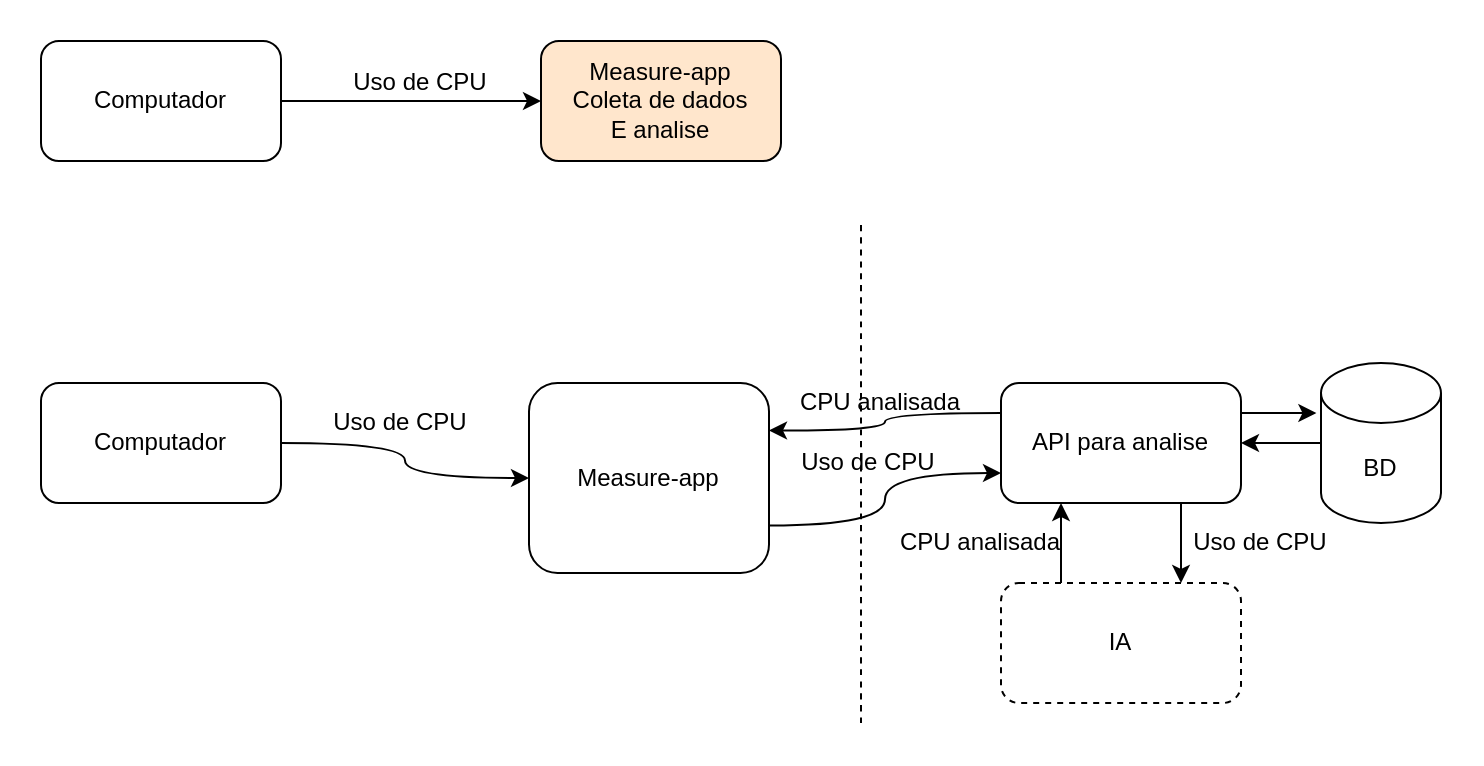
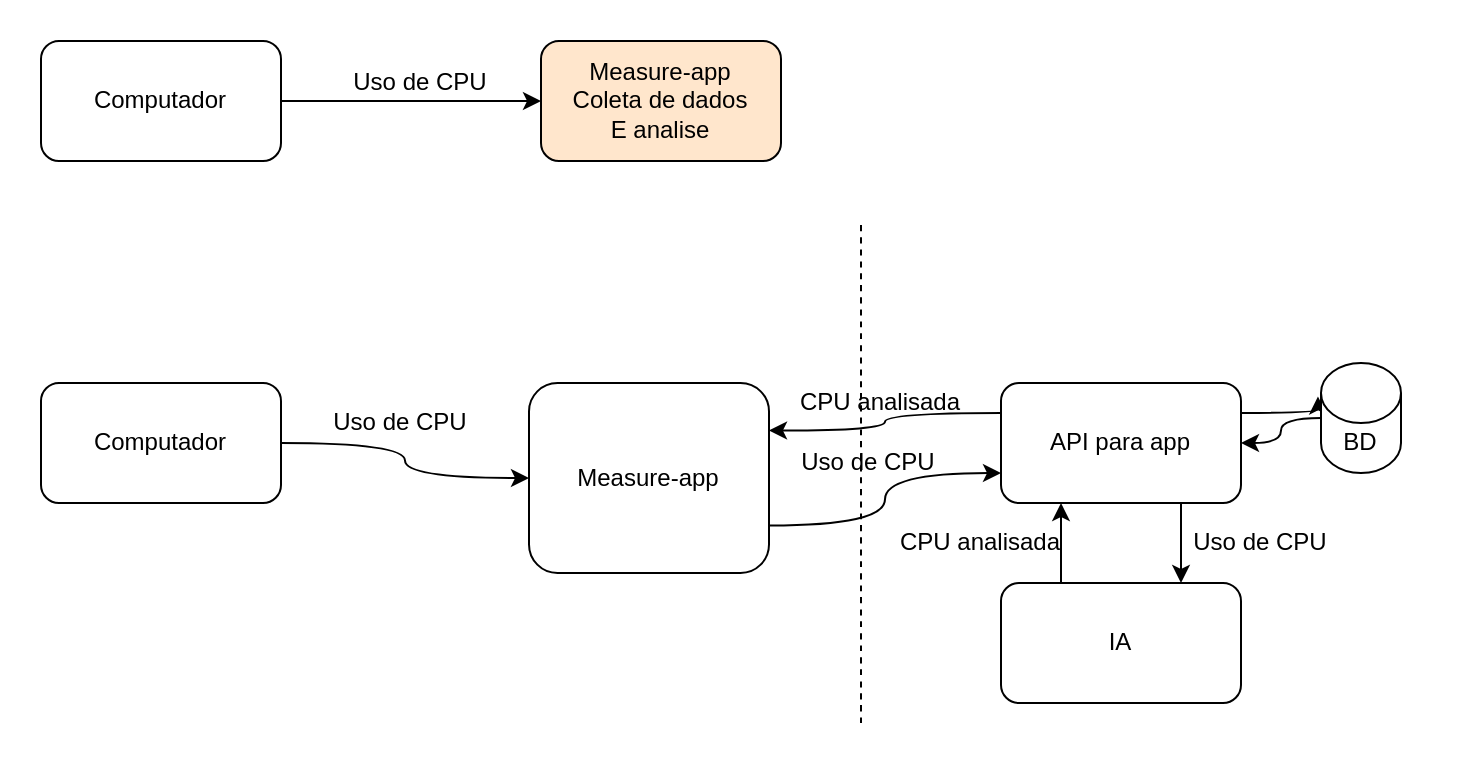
node "API para analise": label "API para analise" -> "API para app"
node "BD": size 120x160 -> 80x110
node "IA": style dashed -> solid
